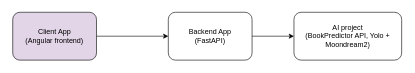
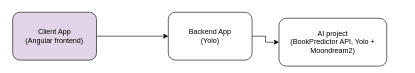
node "Backend App (FastAPI)": label "Backend App (FastAPI)" -> "Backend App (Yolo)"
node "AI project (BookPredictor API, Yolo + Moondream2)": moved (348, 36) -> (333, 42)
